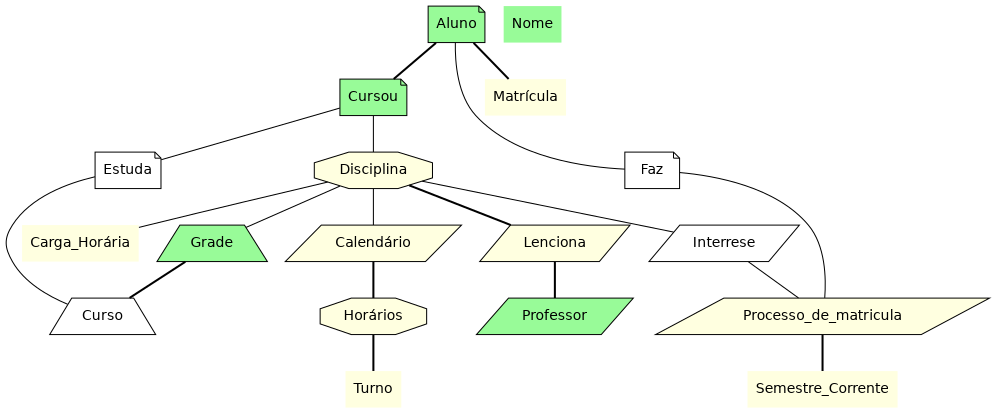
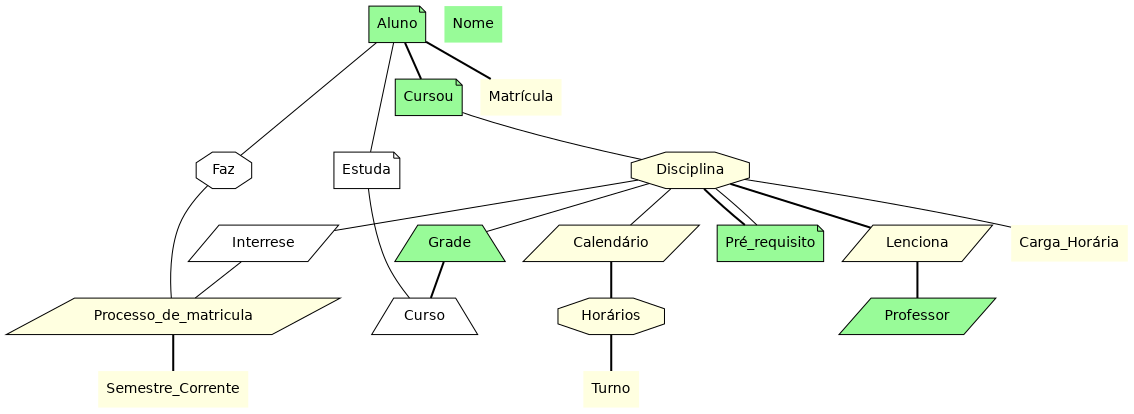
edge "Cursou" -- "Estuda": now "Aluno" -- "Estuda"
node "Faz": shape note -> octagon
node "Pré_requisito": added
